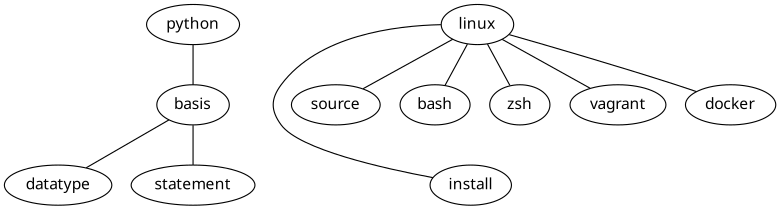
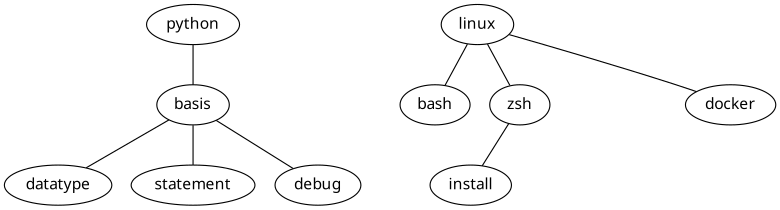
edge "linux" -- "install": now "zsh" -- "install"
node "source": removed
node "vagrant": removed
node "debug": added
